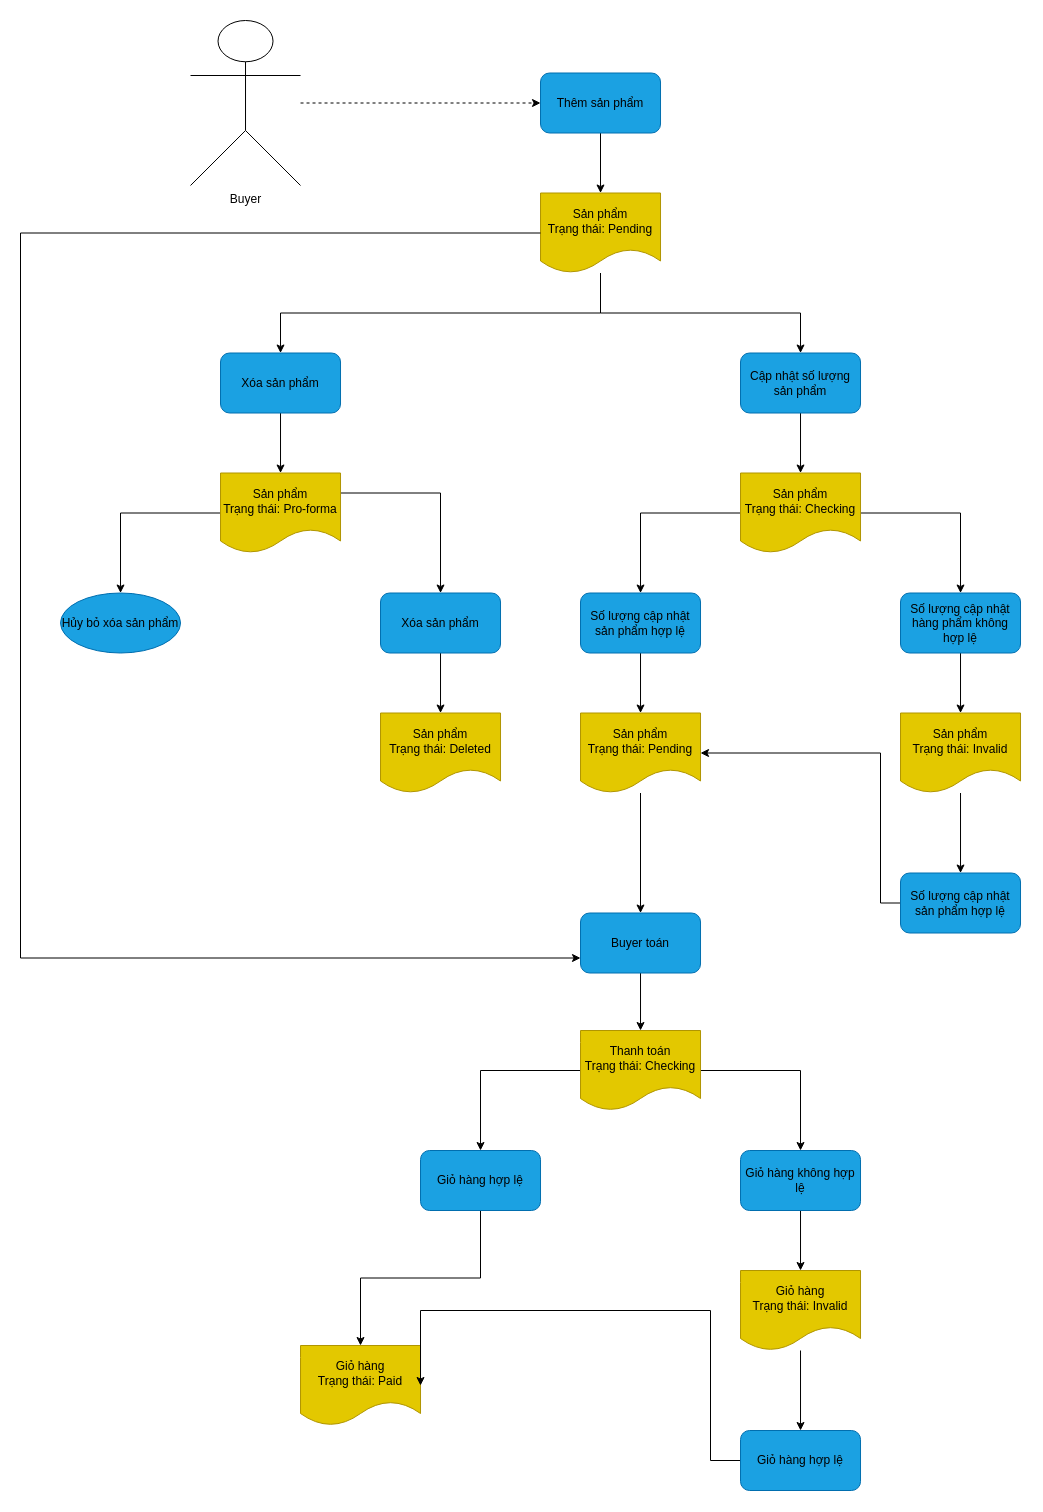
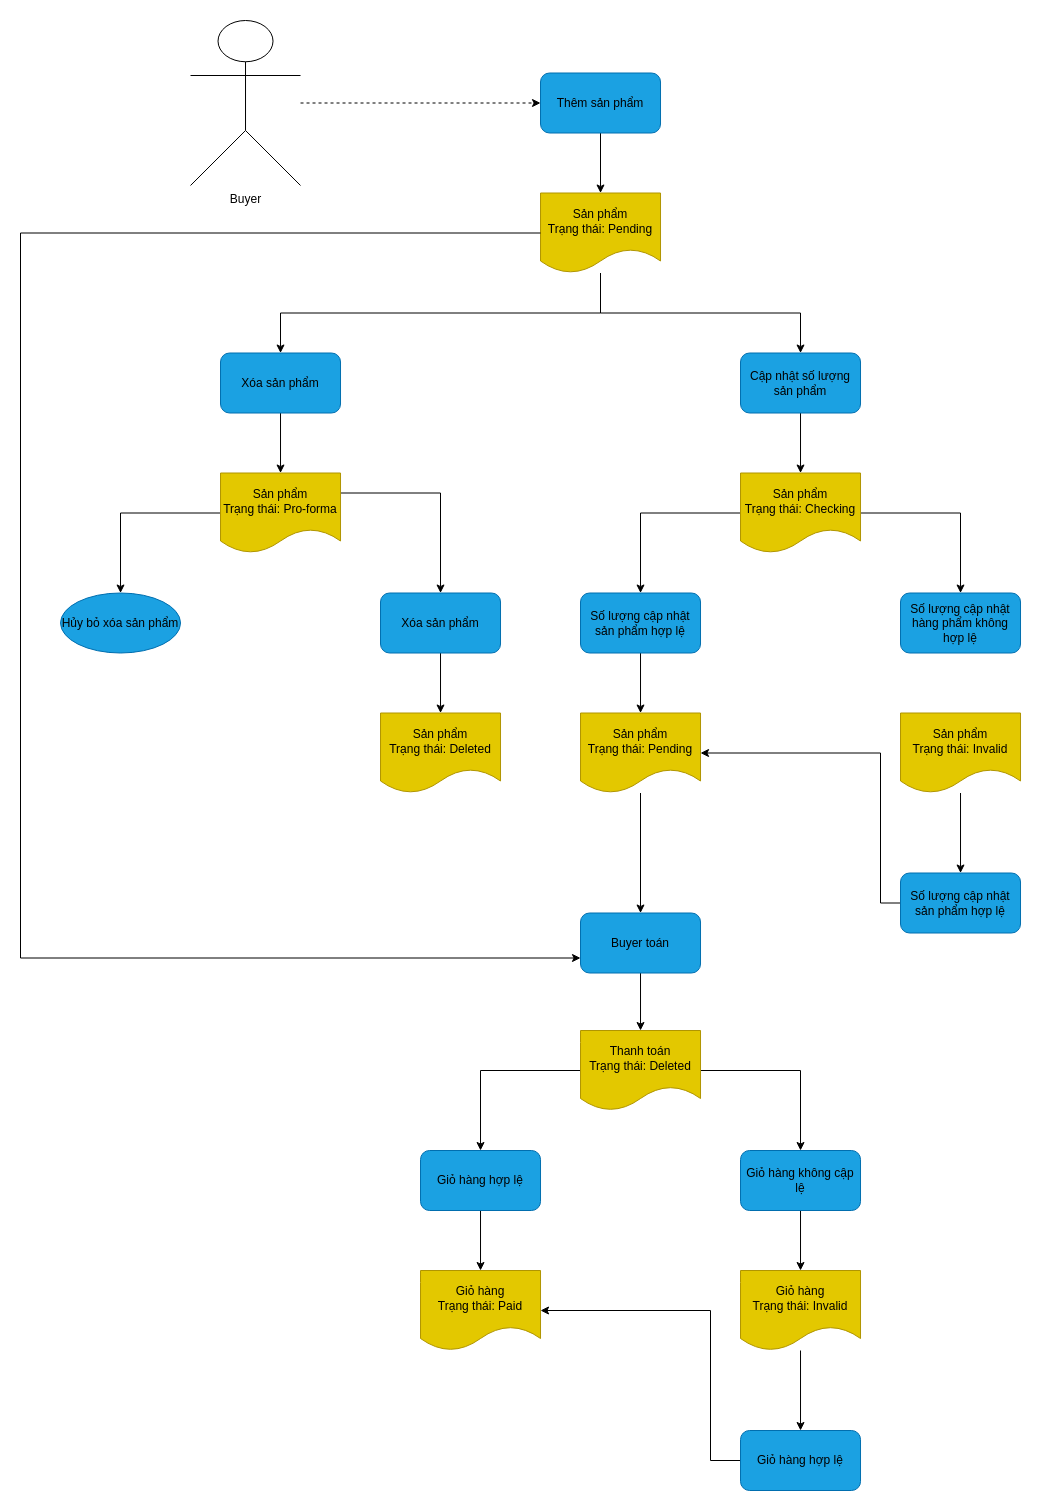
edge "Số lượng cập nhật hàng phẩm không hợp lệ" -> "Sản phẩm Trạng thái: Invalid": removed
node "Thanh toán Trạng thái: Checking": label "Thanh toán Trạng thái: Checking" -> "Thanh toán Trạng thái: Deleted"
node "Giỏ hàng không hợp lệ": label "Giỏ hàng không hợp lệ" -> "Giỏ hàng không cập lệ"
node "Giỏ hàng Trạng thái: Paid": moved (361, 1386) -> (481, 1311)
